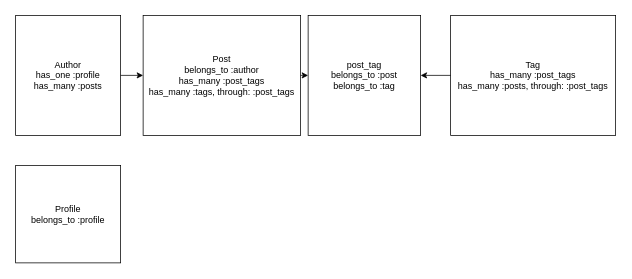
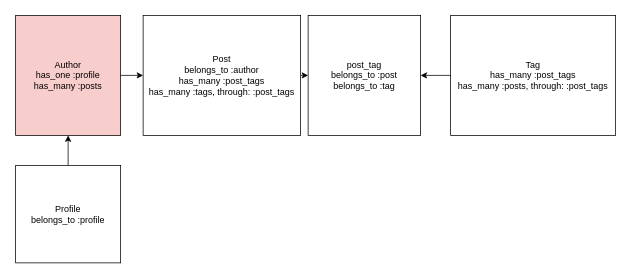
node "Author has_one :profile has_many :posts": fillcolor #ffffff -> #f8cecc
edge "Profile belongs_to :profile" -> "Author has_one :profile has_many :posts": added
